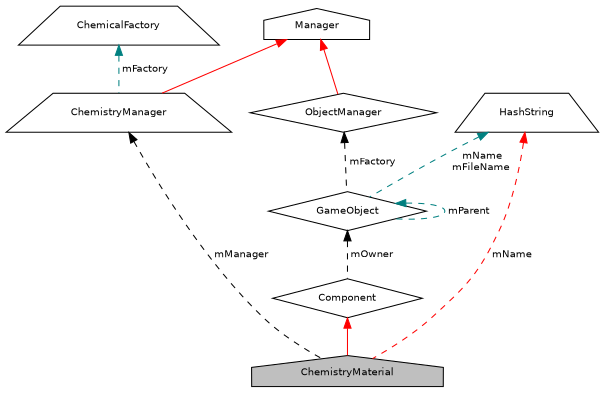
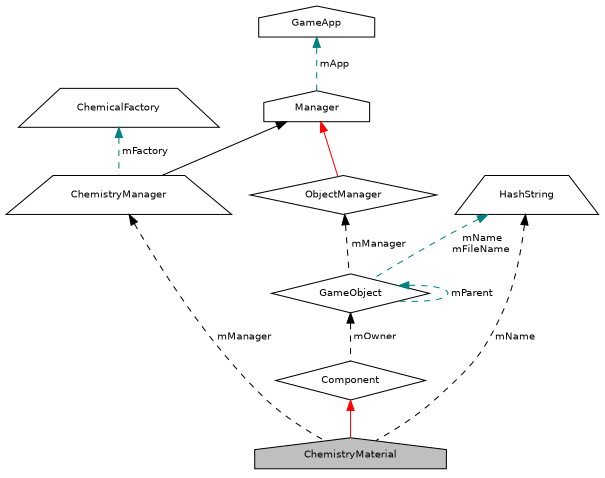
node "GameApp": added
edge "ChemistryManager" -> "Manager": color red -> black
edge "GameObject" -> "ObjectManager": label " mFactory" -> " mManager"
edge "ChemistryMaterial" -> "HashString": color red -> black
